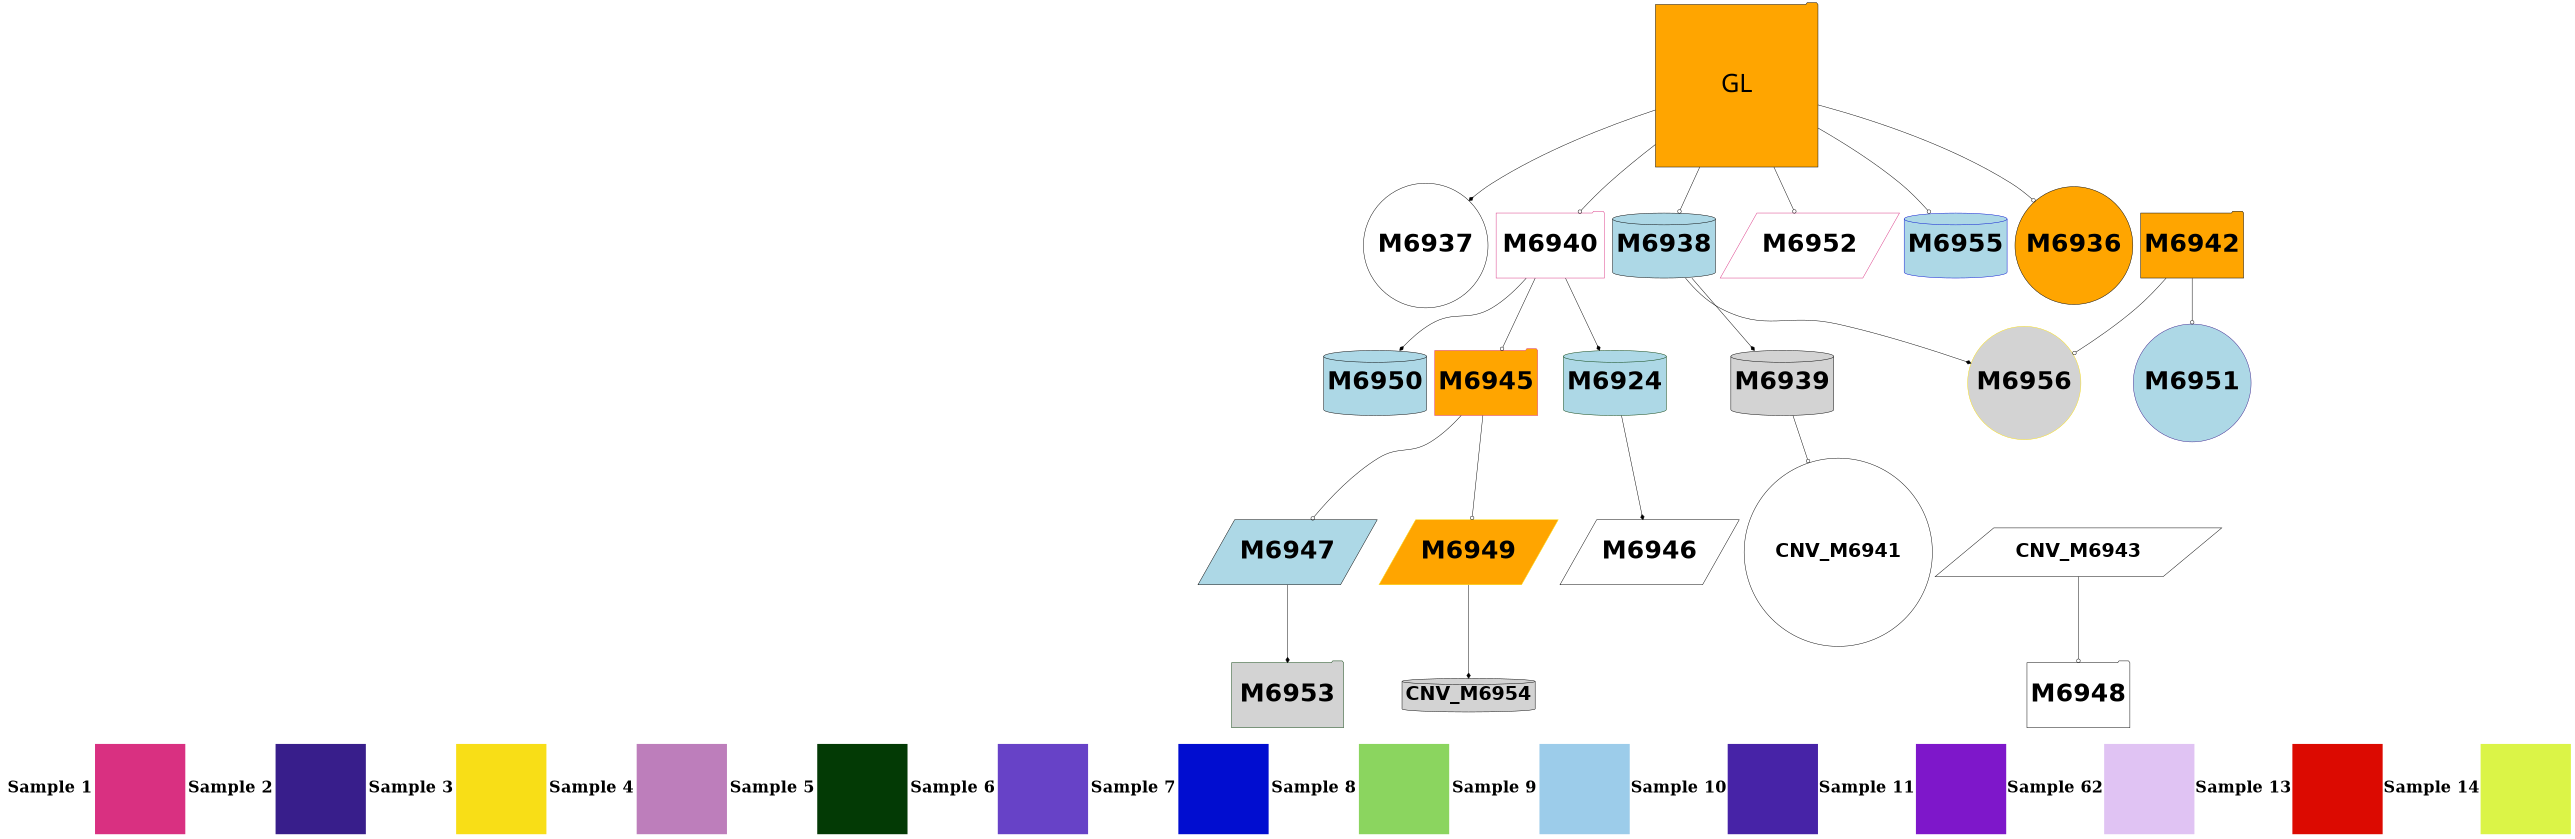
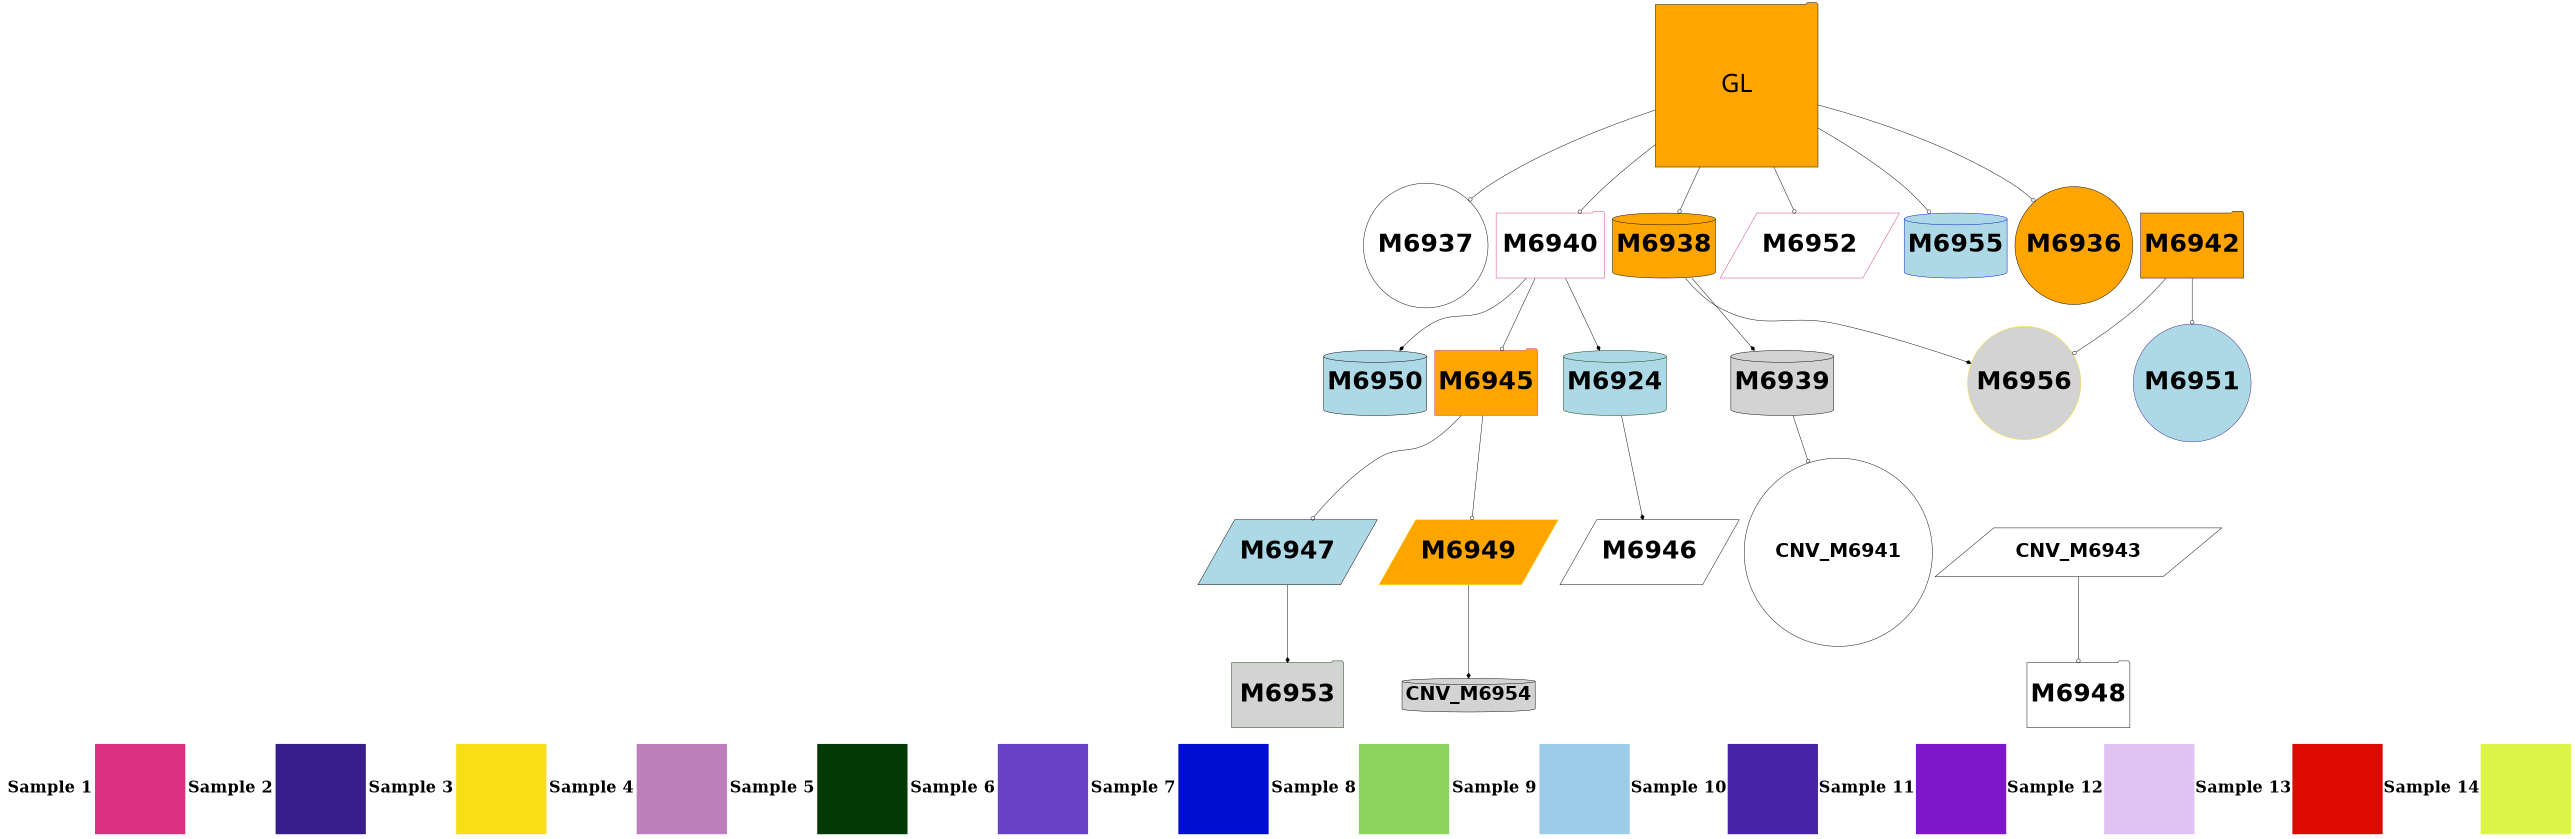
edge "GL" -> "M6937": arrowhead diamond -> odot
node "M6938": fillcolor lightblue -> orange
node "Sample 1": text "Sample 62" -> "Sample 12"
